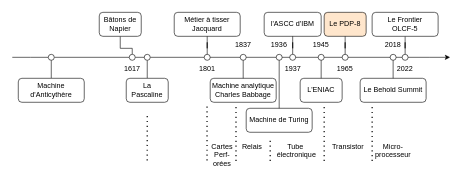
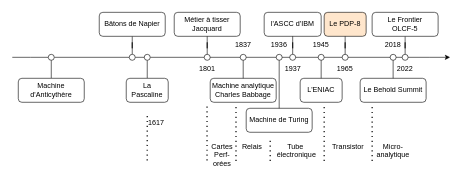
node "Bâtons de Napier": size 42x24 -> 66x24
node "1617": moved (132, 69) -> (156, 123)
node "Micro-processeur": label "Micro-processeur" -> "Micro-analytique"
